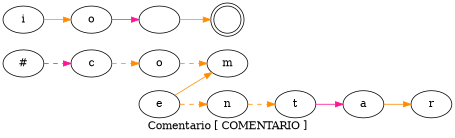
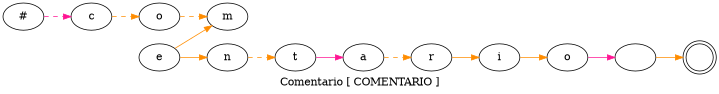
edge "r" -> "i": added
edge "e" -> "n": style dashed -> solid
edge "a" -> "r": style solid -> dashed
